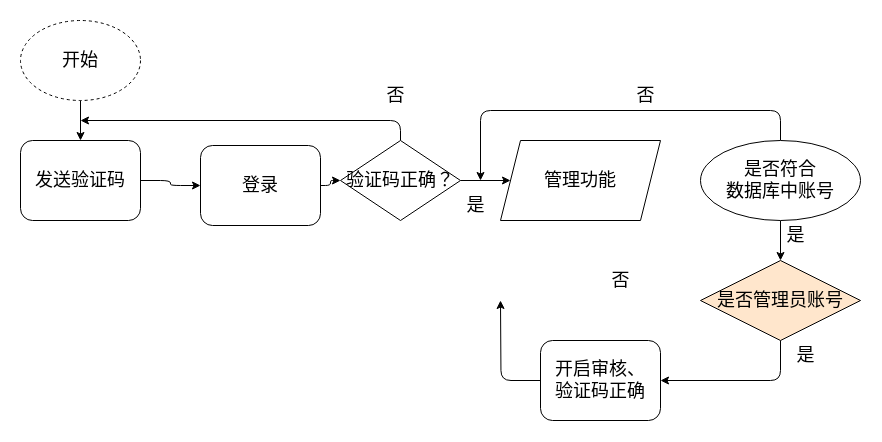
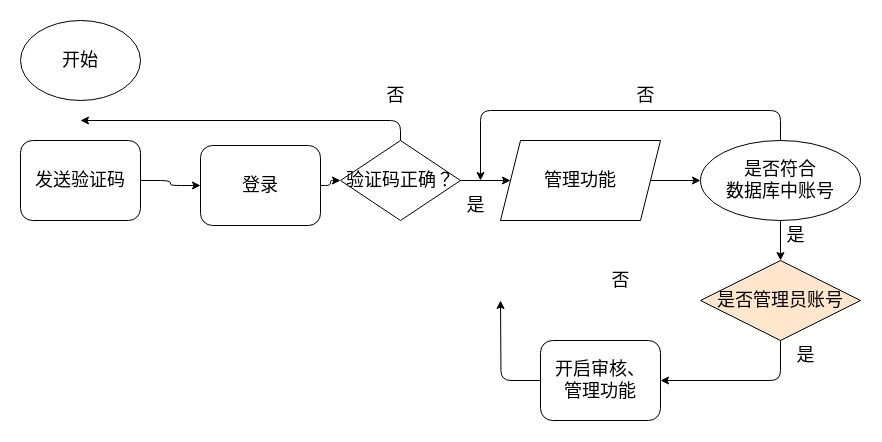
node "开始": style dashed -> solid
edge "开始" -> "发送验证码": removed
edge "管理功能" -> "是否符合 数据库中账号": added
node "开启审核、 验证码正确": label "开启审核、 验证码正确" -> "开启审核、 管理功能"
